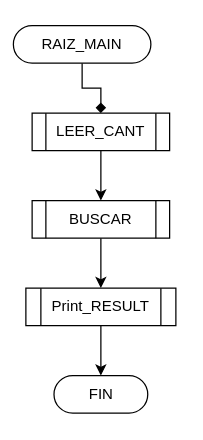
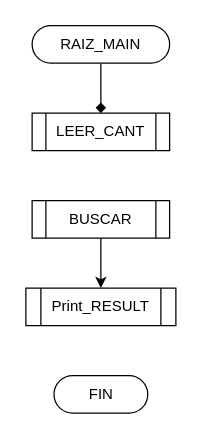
node "RAIZ_MAIN": moved (82, 44) -> (101, 44)
edge "LEER_CANT" -> "BUSCAR": removed
edge "Print_RESULT" -> "FIN": removed
